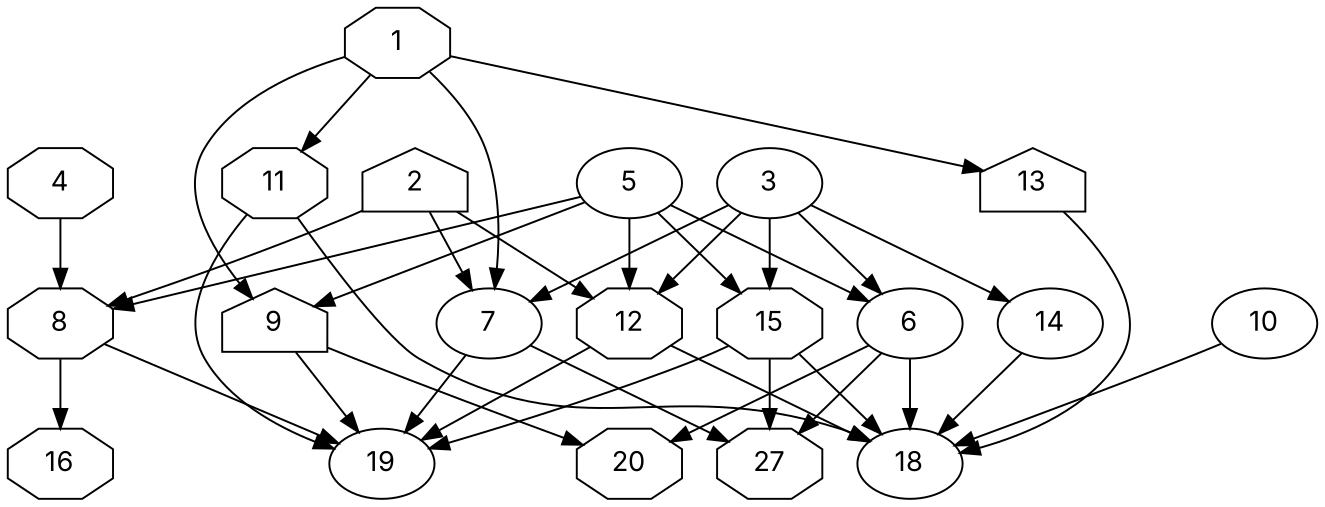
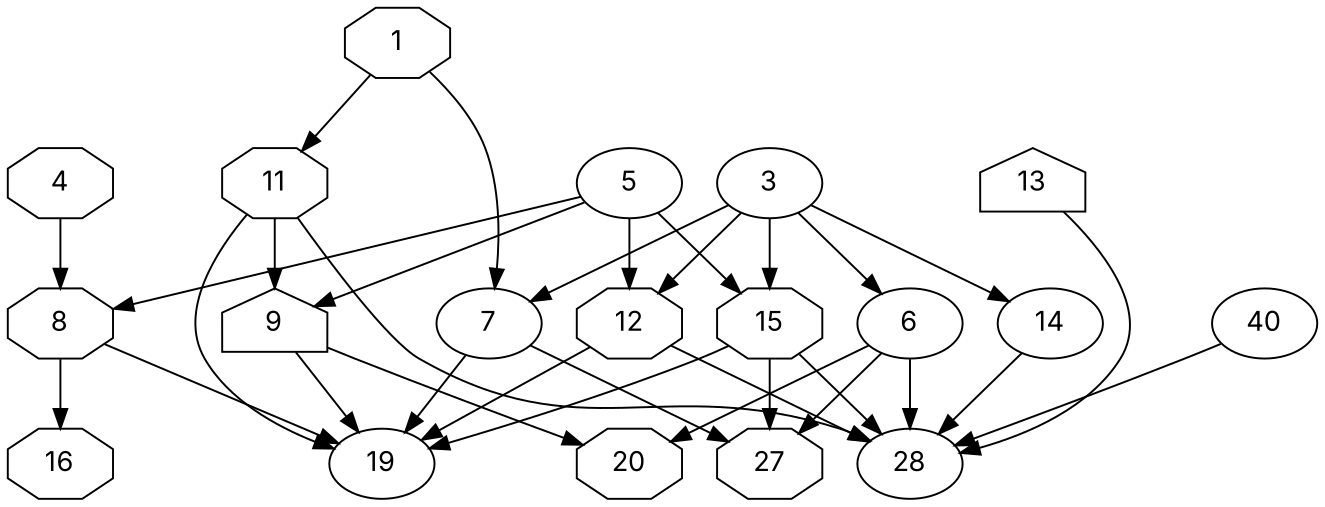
edge "1" -> "13": removed
edge "1" -> "9": now "11" -> "9"
node "2": removed
edge "5" -> "6": removed
node "10": label "10" -> "40"
node "18": label "18" -> "28"
